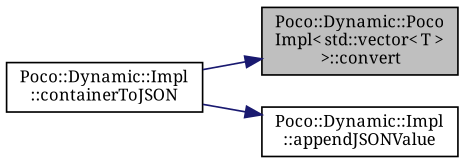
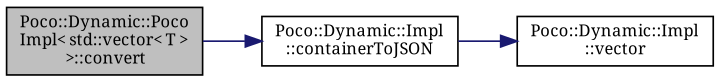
edge "Poco::Dynamic::Impl ::containerToJSON" -> "Poco::Dynamic::Poco Impl< std::vector< T > >::convert": reversed
node "Poco::Dynamic::Impl ::appendJSONValue": label "Poco::Dynamic::Impl ::appendJSONValue" -> "Poco::Dynamic::Impl ::vector"
